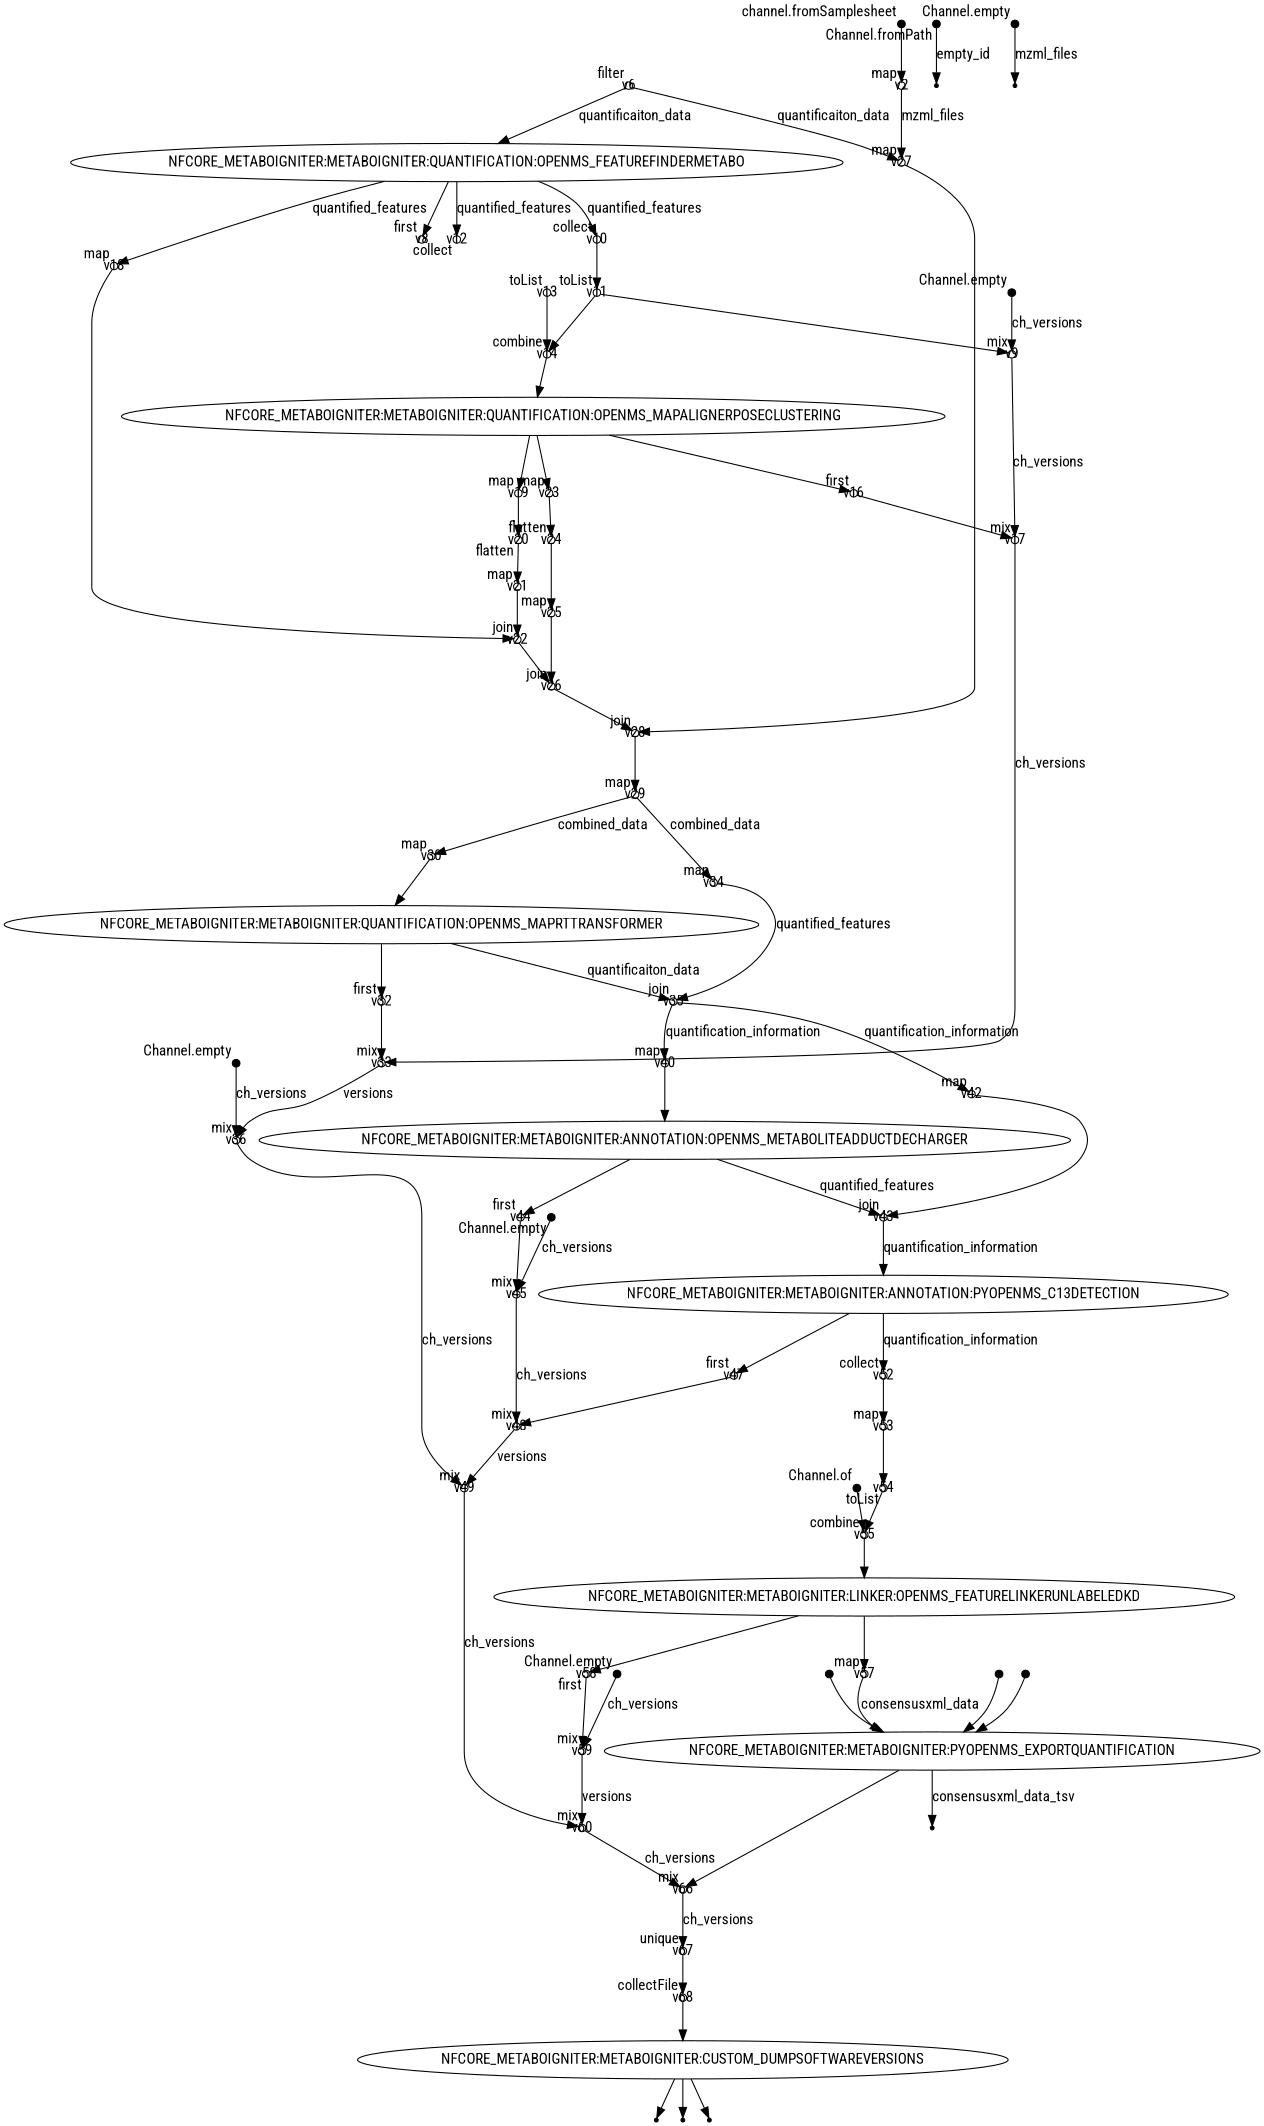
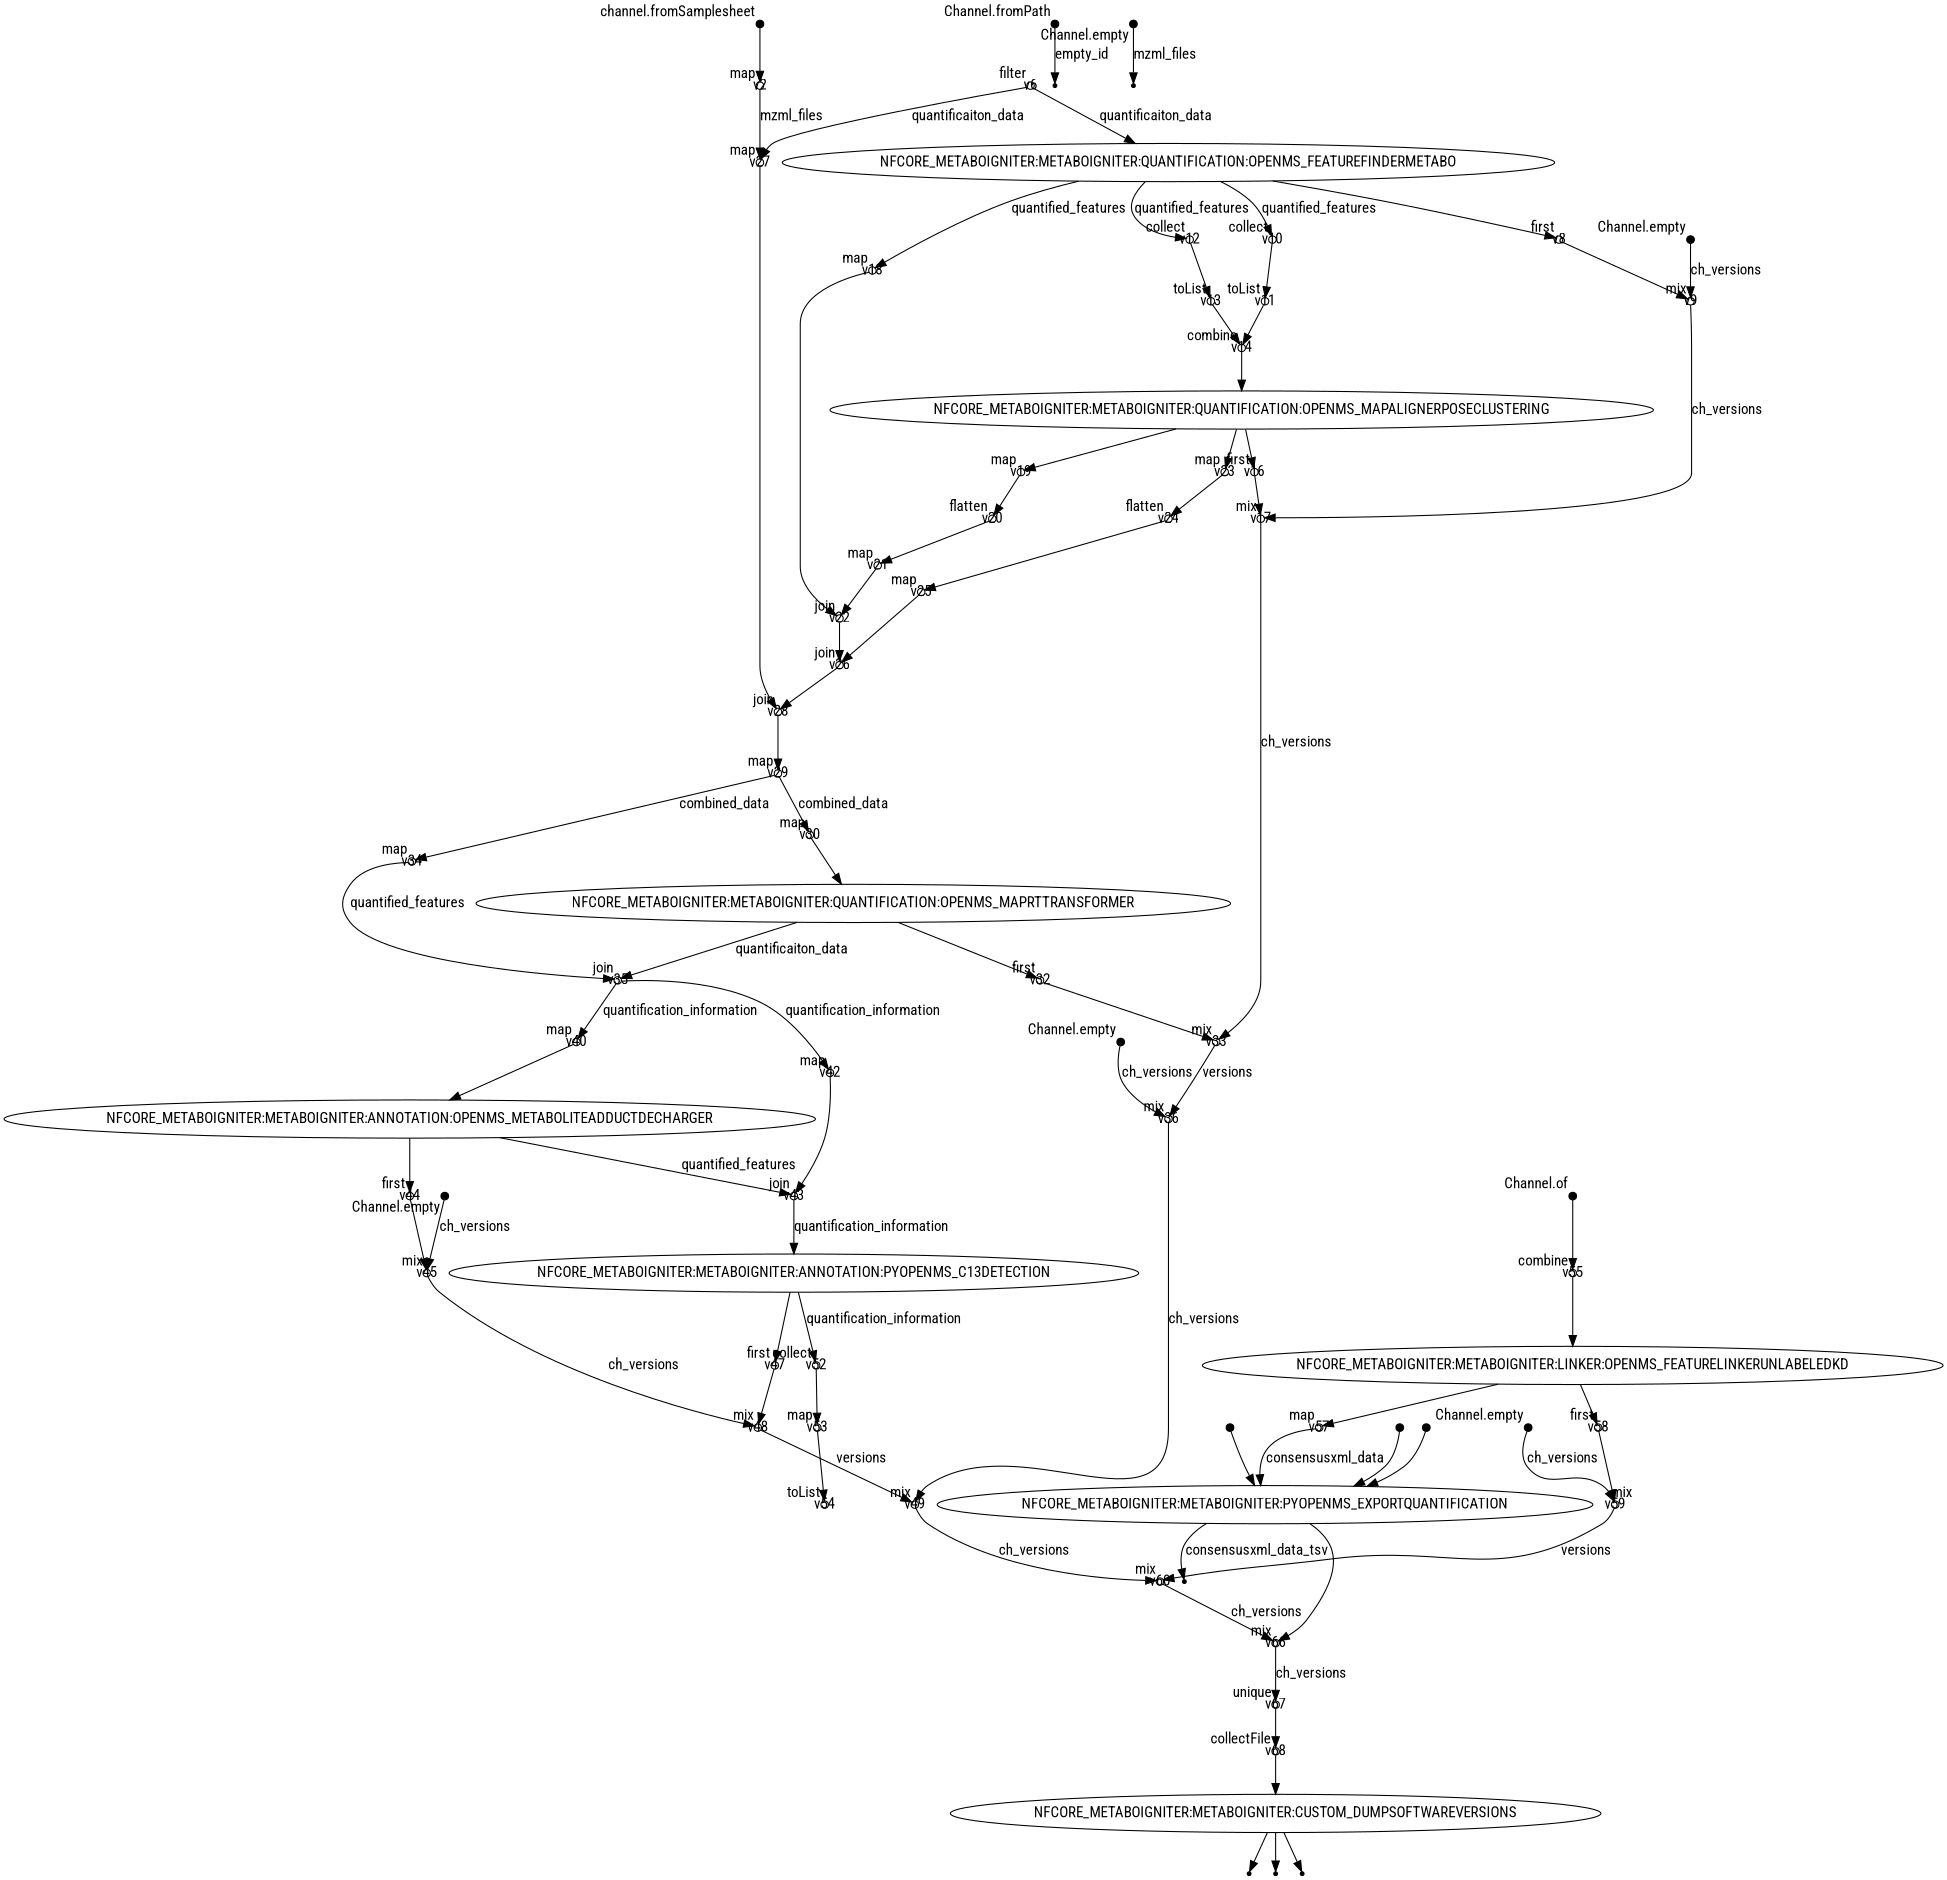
edge "v12 collect" -> "v13 toList": added
edge "v11 toList" -> "v9 mix": now "v8 first" -> "v9 mix"
edge "v54 toList" -> "v55 combine": removed
